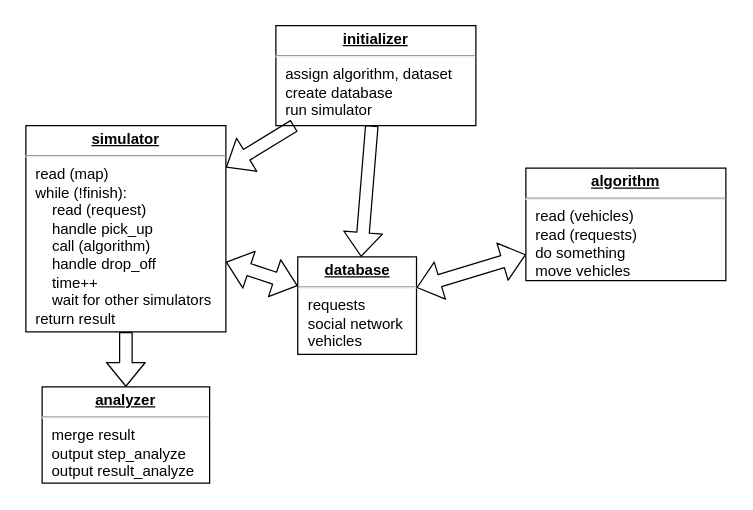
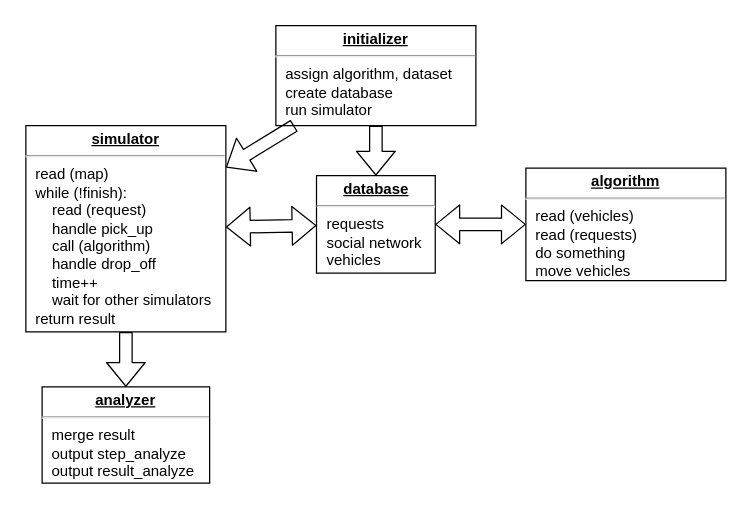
node "database requests social network vehicles": moved (357, 306) -> (376, 224)
